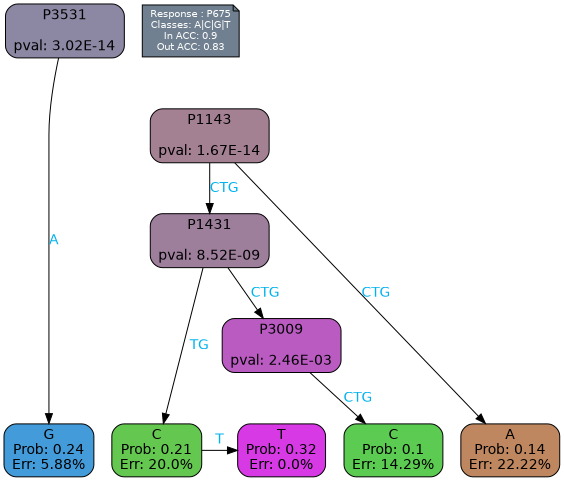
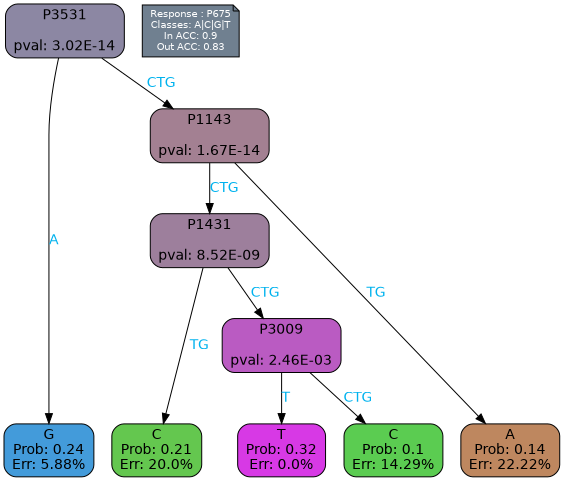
edge "P3531 pval: 3.02E-14" -> "P1143 pval: 1.67E-14": added, label "CTG"
edge "P1143 pval: 1.67E-14" -> "A Prob: 0.14 Err: 22.22%": label "CTG" -> "TG"
edge "C Prob: 0.21 Err: 20.0%" -> "T Prob: 0.32 Err: 0.0%": now "P3009 pval: 2.46E-03" -> "T Prob: 0.32 Err: 0.0%"
